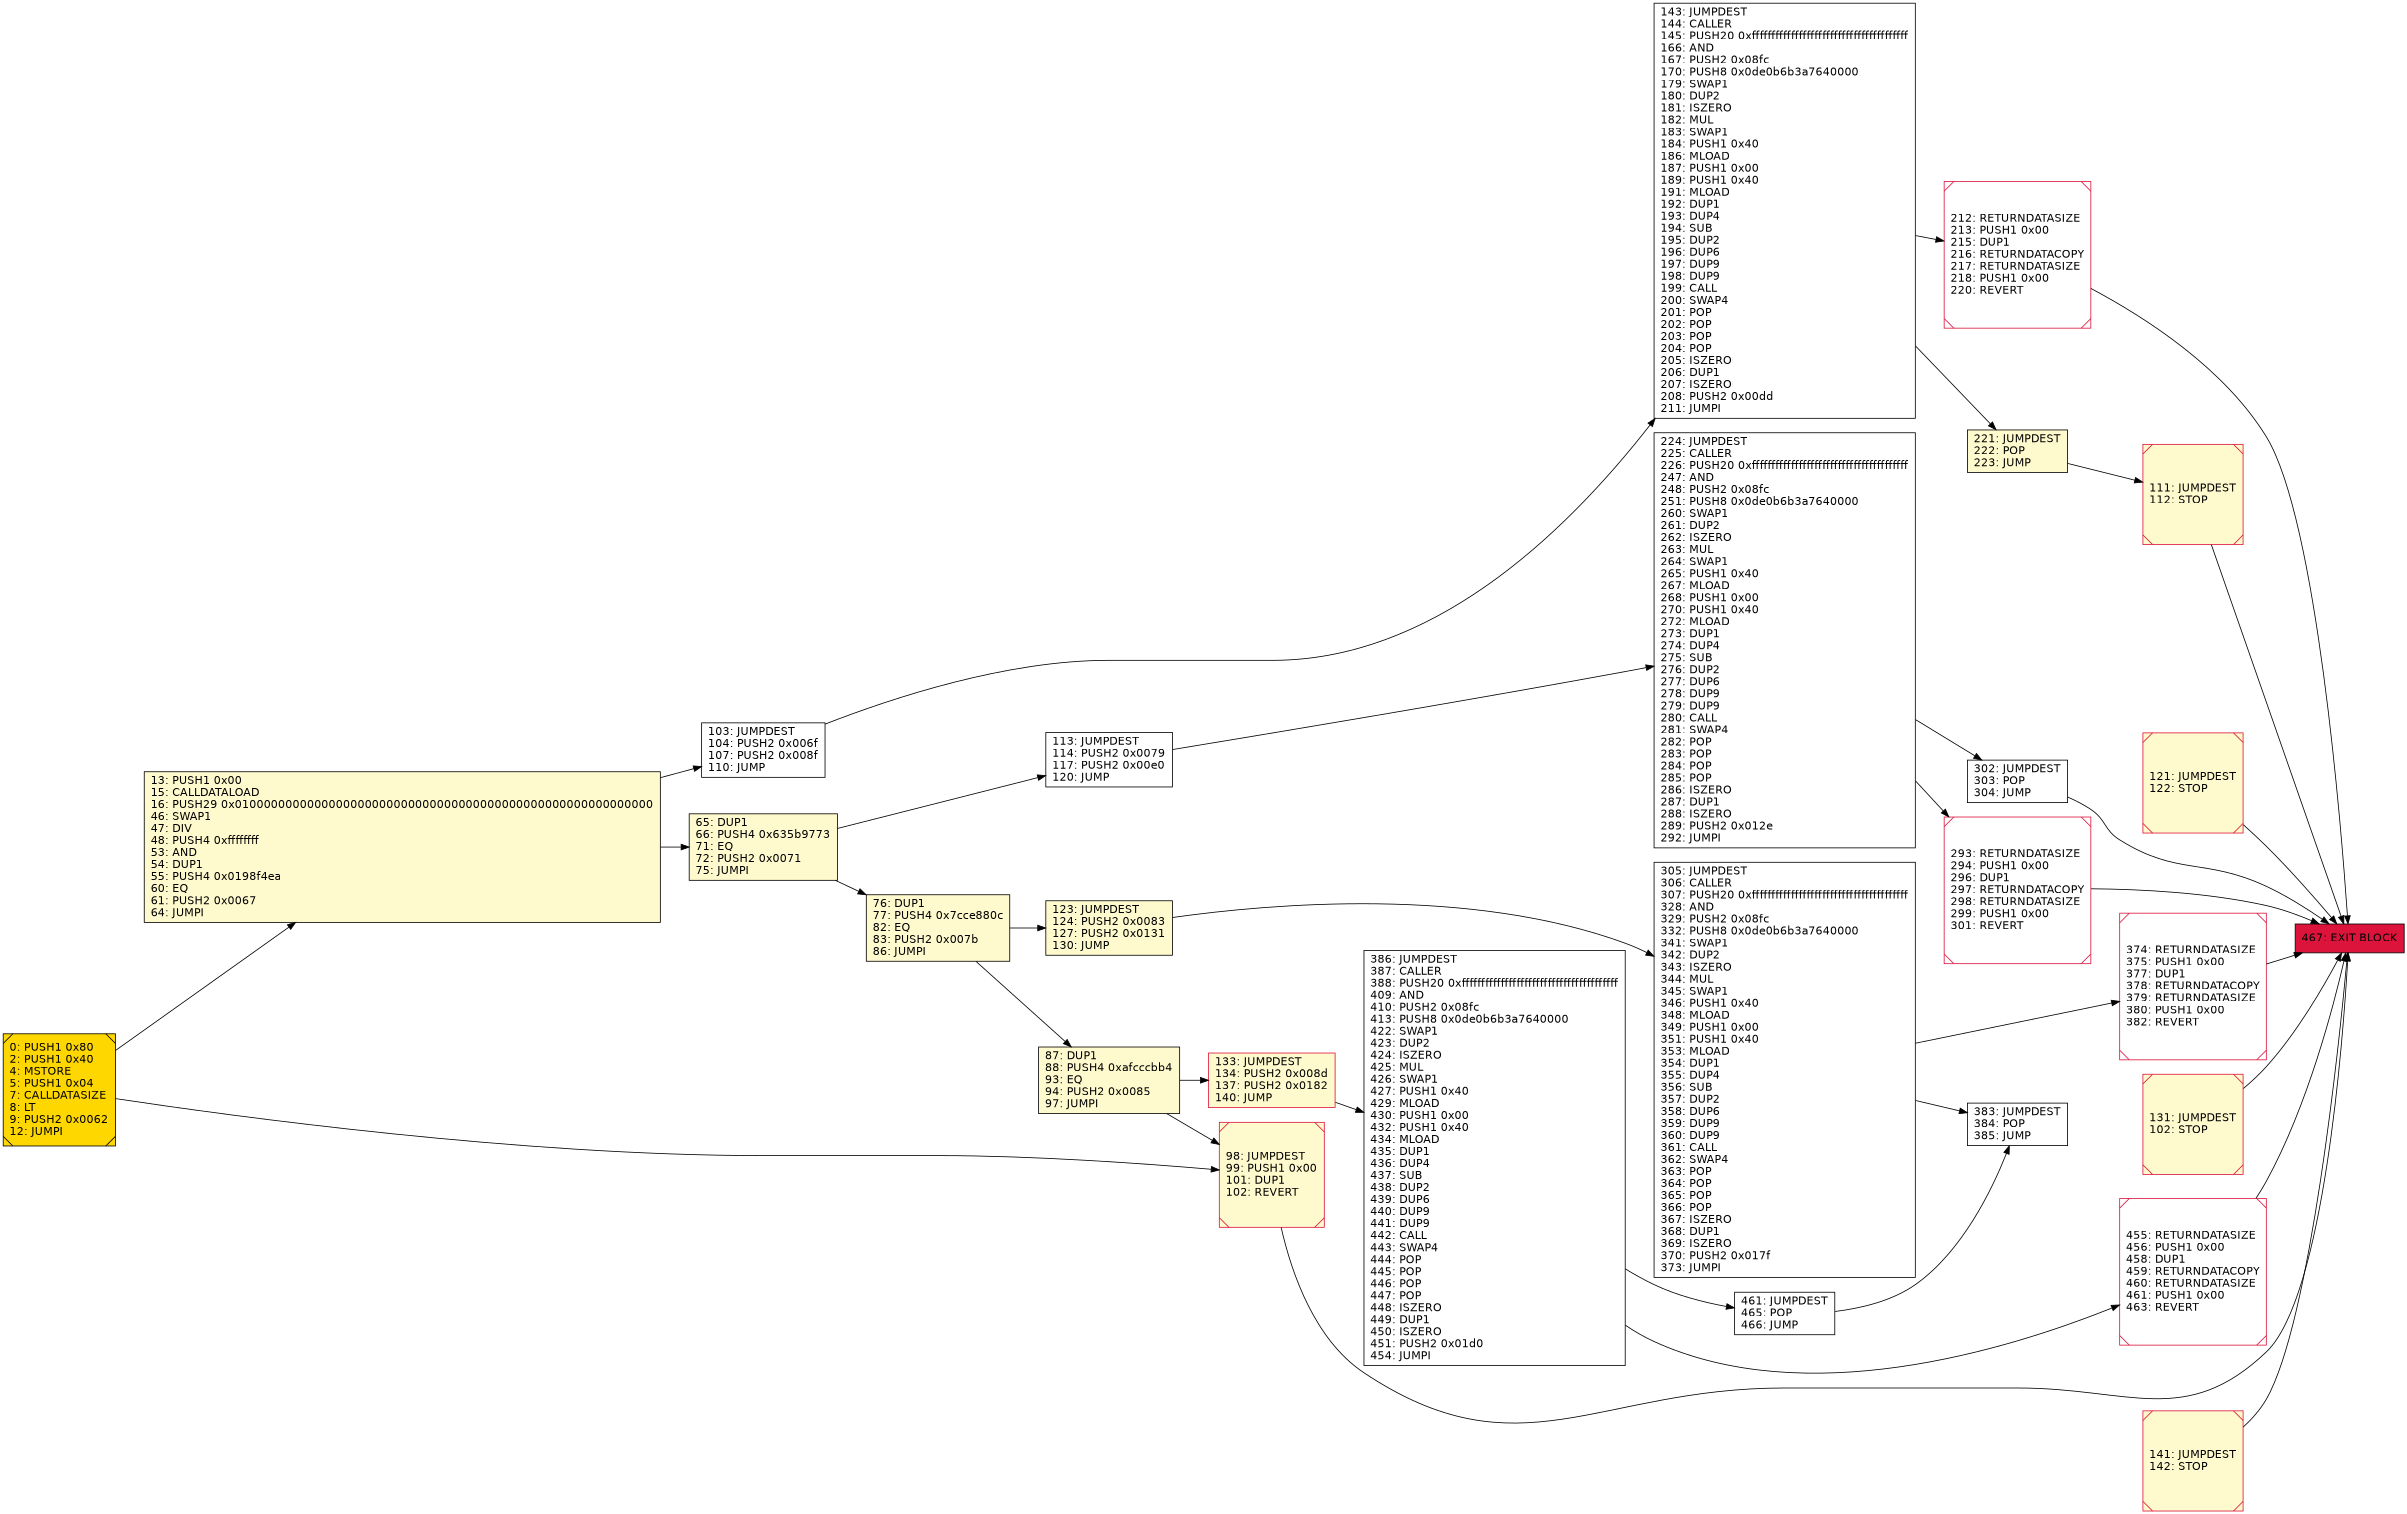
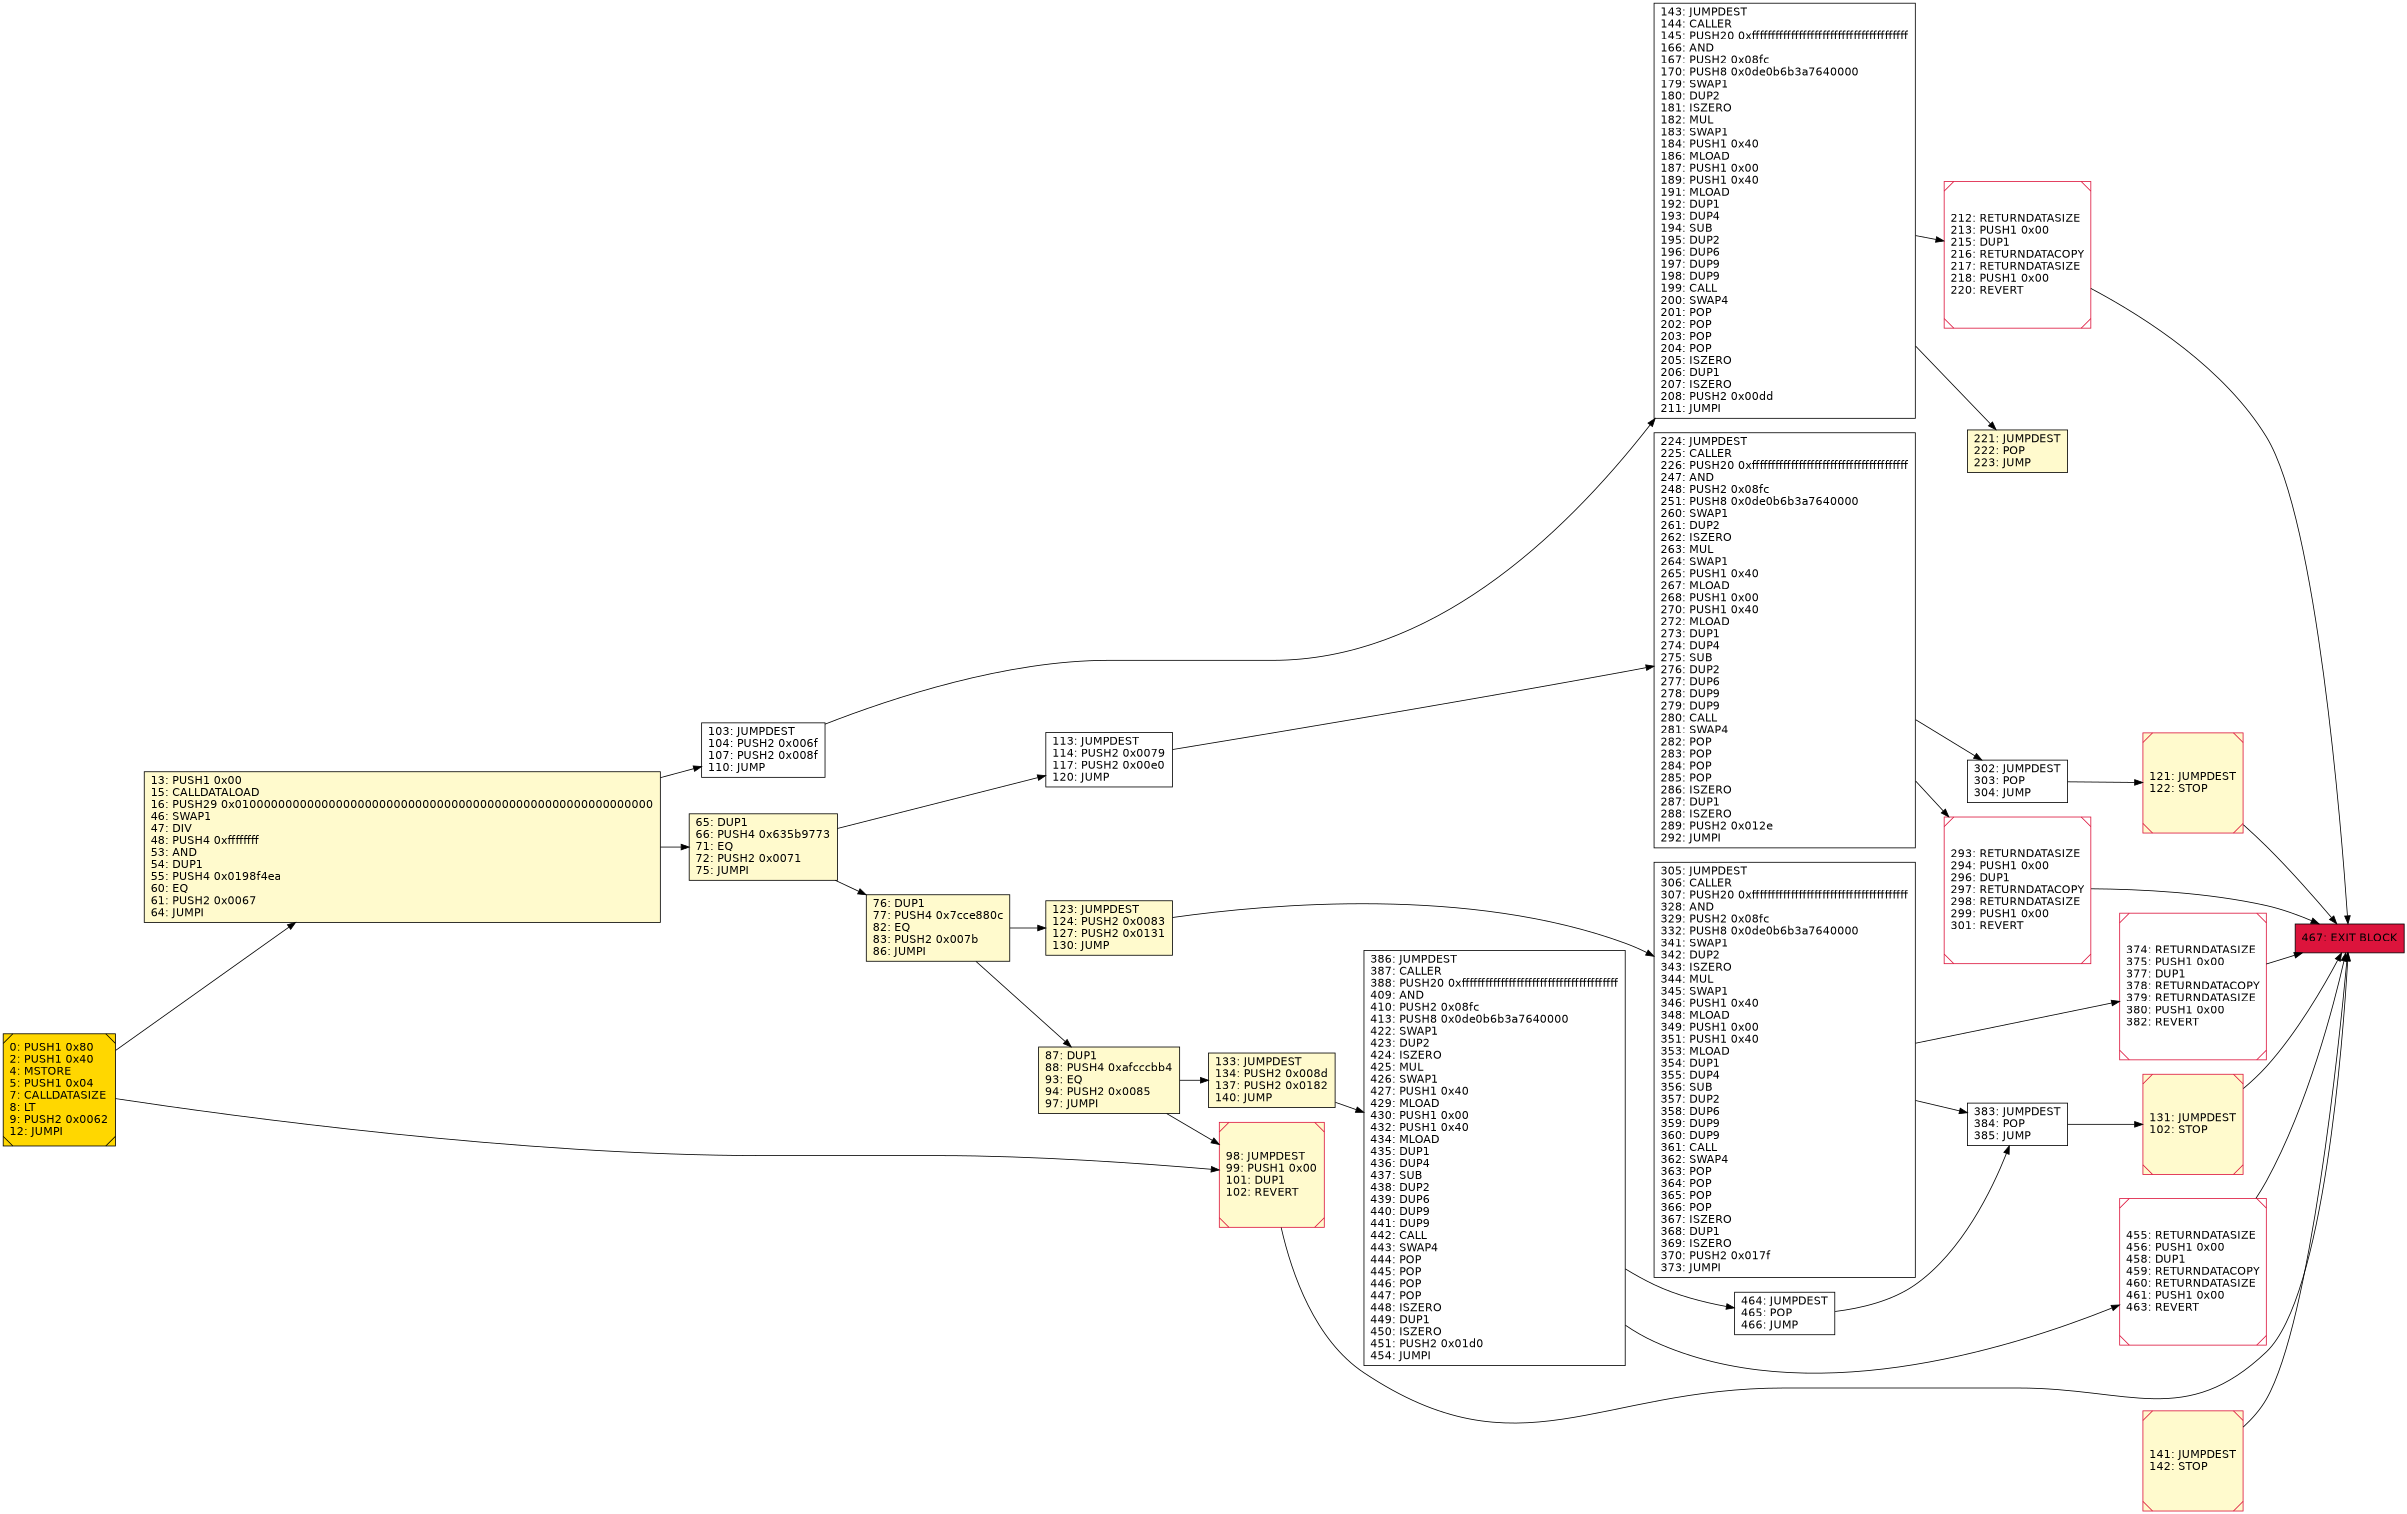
node "111: JUMPDEST 112: STOP": removed
edge "302: JUMPDEST 303: POP 304: JUMP" -> "467: EXIT BLOCK": now "302: JUMPDEST 303: POP 304: JUMP" -> "121: JUMPDEST 122: STOP"
node "133: JUMPDEST 134: PUSH2 0x008d 137: PUSH2 0x0182 140: JUMP": color crimson -> black
edge "383: JUMPDEST 384: POP 385: JUMP" -> "131: JUMPDEST 102: STOP": added
node "461: JUMPDEST 465: POP 466: JUMP": label "461: JUMPDEST 465: POP 466: JUMP" -> "464: JUMPDEST 465: POP 466: JUMP"
